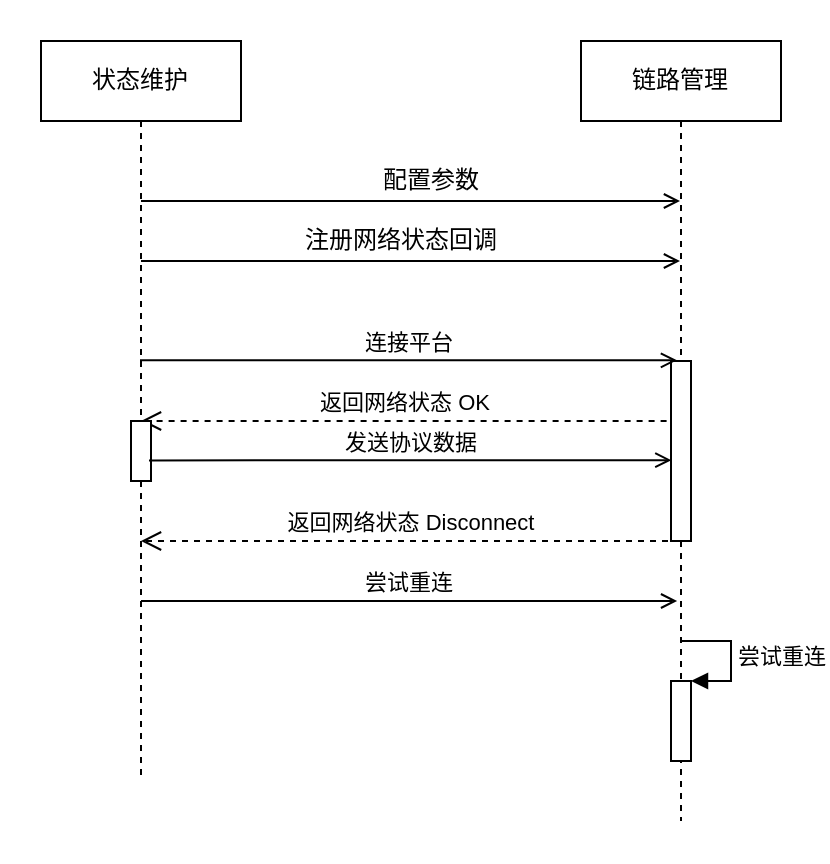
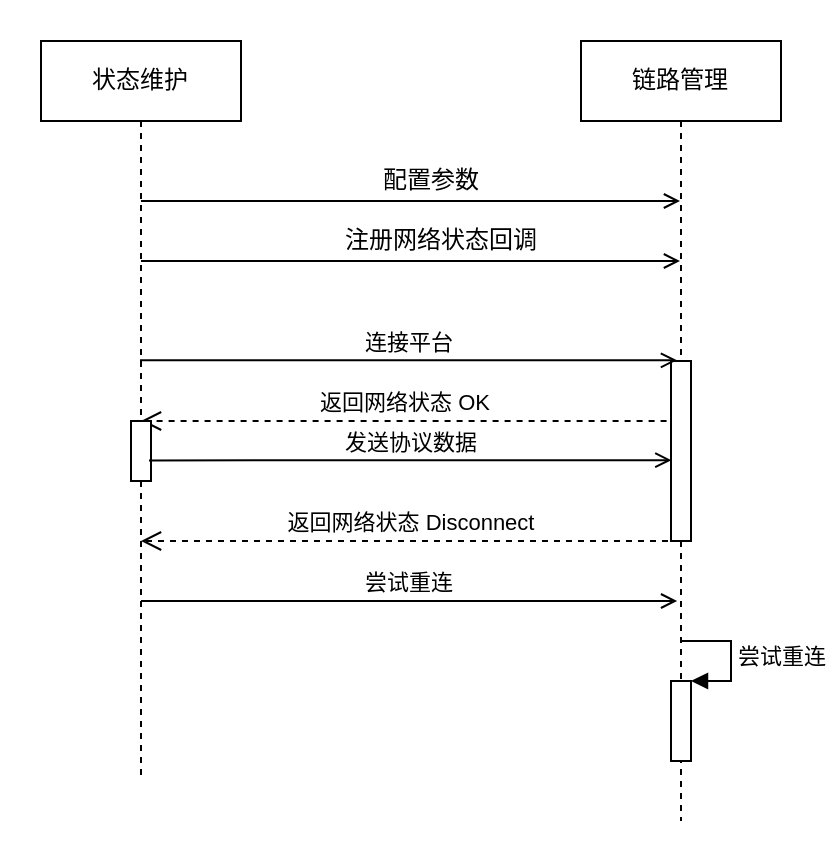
node "注册网络状态回调": moved (401, 241) -> (441, 241)
